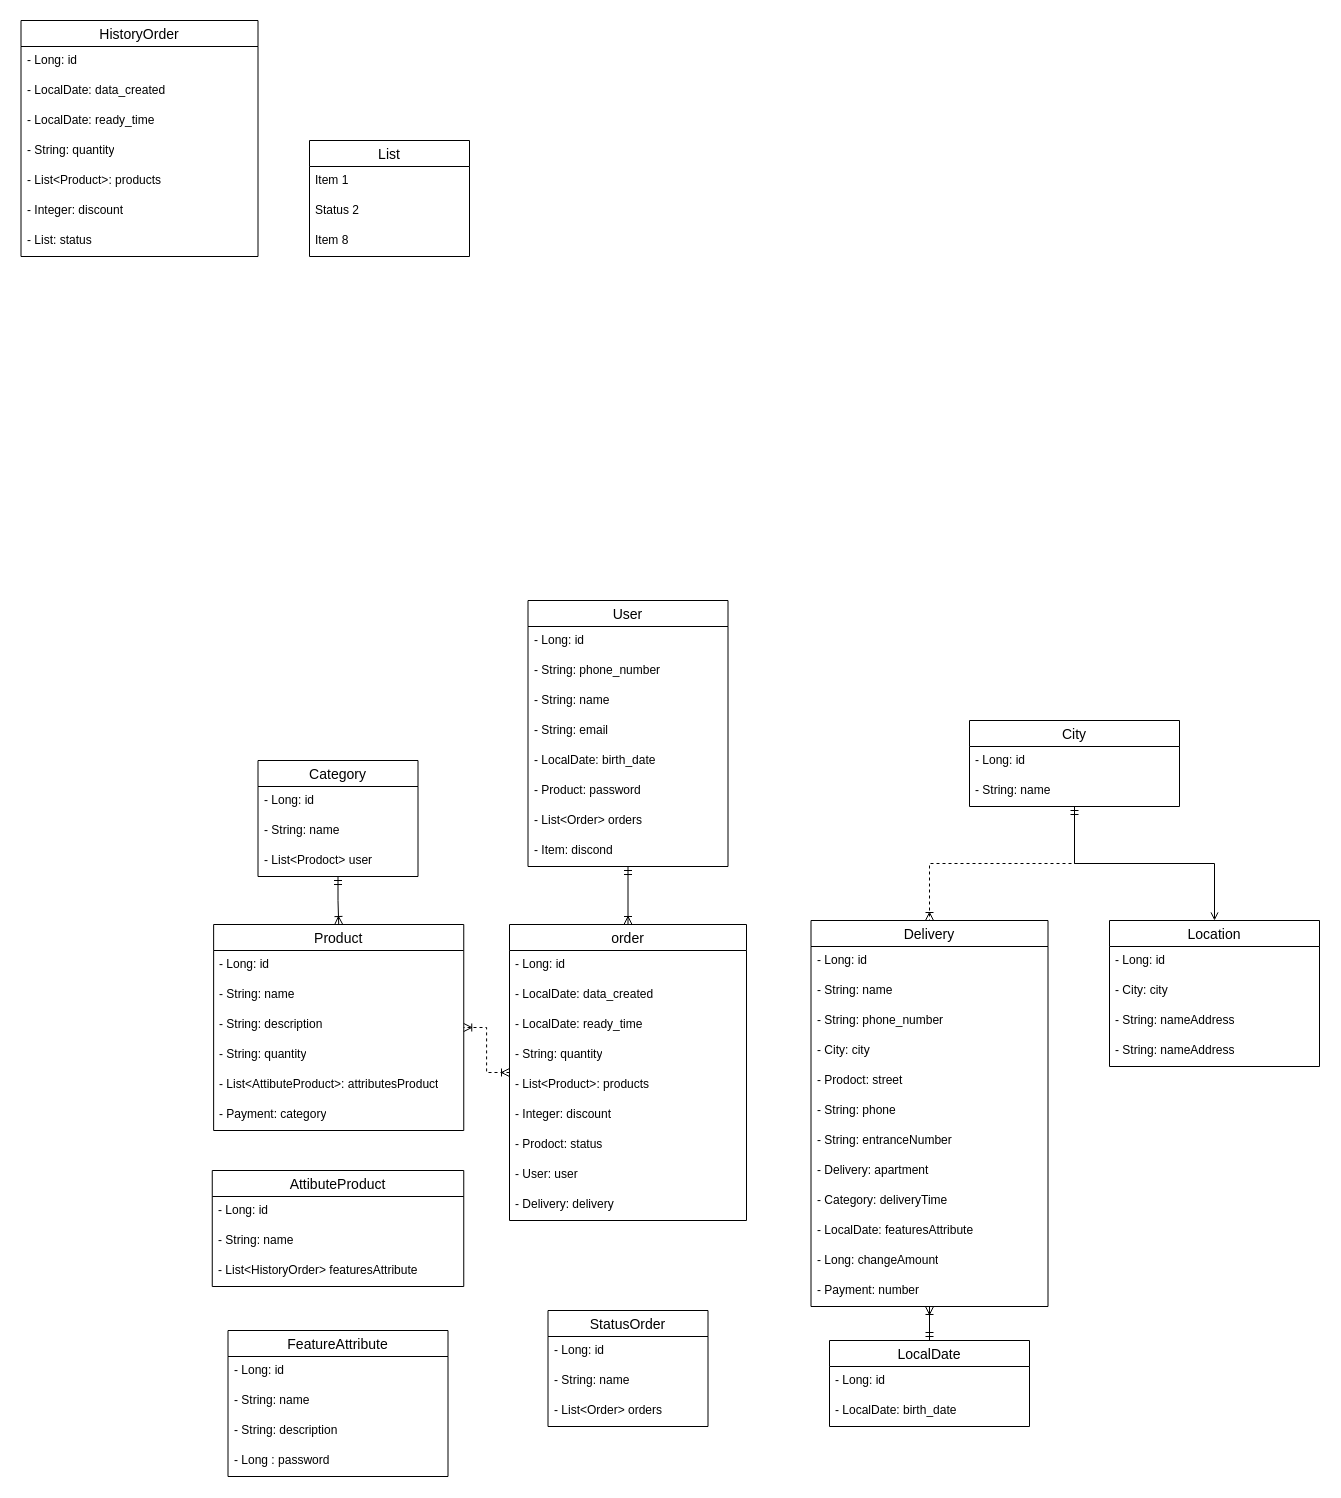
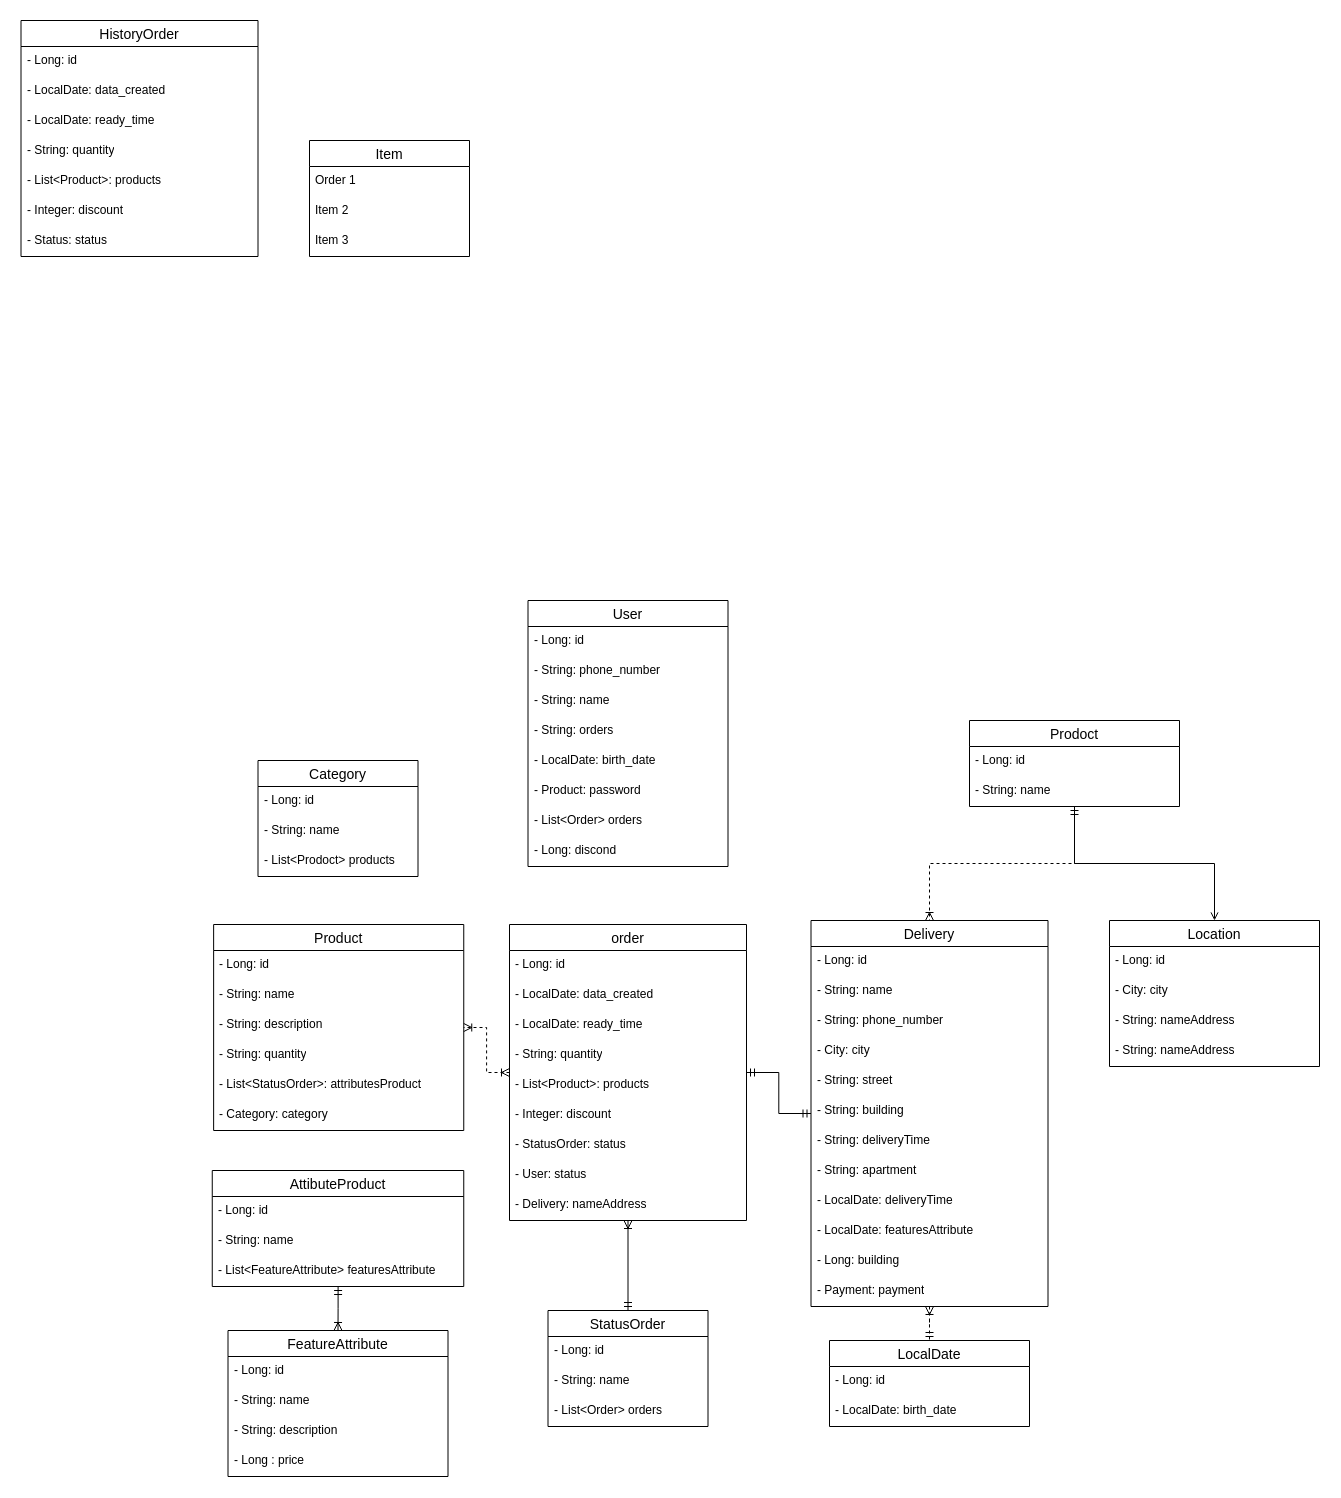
node "List": label "List" -> "Item"
node "Item 1": label "Item 1" -> "Order 1"
node "Status 2": label "Status 2" -> "Item 2"
node "- List: status": label "- List: status" -> "- Status: status"
node "Item 8": label "Item 8" -> "Item 3"
node "- String: email": label "- String: email" -> "- String: orders"
node "City": label "City" -> "Prodoct"
node "- Item: discond": label "- Item: discond" -> "- Long: discond"
node "- List<Prodoct> user": label "- List<Prodoct> user" -> "- List<Prodoct> products"
edge "User" -- "order": removed
edge "Category" -- "Product": removed
node "- Prodoct: street": label "- Prodoct: street" -> "- String: street"
node "- List<AttibuteProduct>: attributesProduct": label "- List<AttibuteProduct>: attributesProduct" -> "- List<StatusOrder>: attributesProduct"
edge "order" -- "Delivery": added
node "- String: phone": label "- String: phone" -> "- String: building"
node "- Payment: category": label "- Payment: category" -> "- Category: category"
node "- String: entranceNumber": label "- String: entranceNumber" -> "- String: deliveryTime"
node "- Prodoct: status": label "- Prodoct: status" -> "- StatusOrder: status"
node "- Delivery: apartment": label "- Delivery: apartment" -> "- String: apartment"
node "- User: user": label "- User: user" -> "- User: status"
node "- Category: deliveryTime": label "- Category: deliveryTime" -> "- LocalDate: deliveryTime"
node "- Delivery: delivery": label "- Delivery: delivery" -> "- Delivery: nameAddress"
node "- Long: changeAmount": label "- Long: changeAmount" -> "- Long: building"
edge "order" -- "StatusOrder": added
node "- List<HistoryOrder> featuresAttribute": label "- List<HistoryOrder> featuresAttribute" -> "- List<FeatureAttribute> featuresAttribute"
node "- Payment: number": label "- Payment: number" -> "- Payment: payment"
edge "AttibuteProduct" -- "FeatureAttribute": added
edge "Delivery" -- "LocalDate": style solid -> dashed
node "- Long : password": label "- Long : password" -> "- Long : price"
